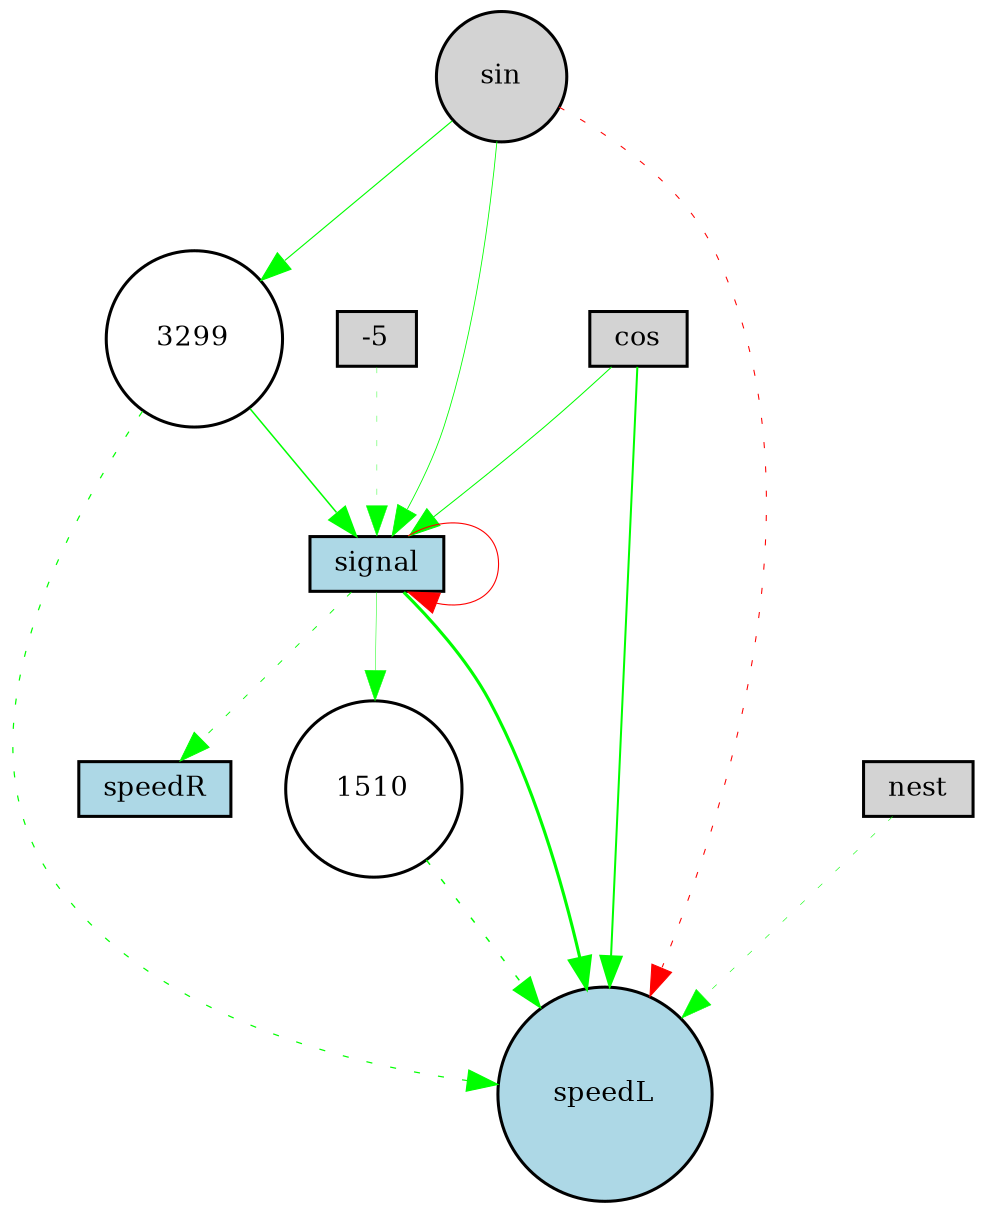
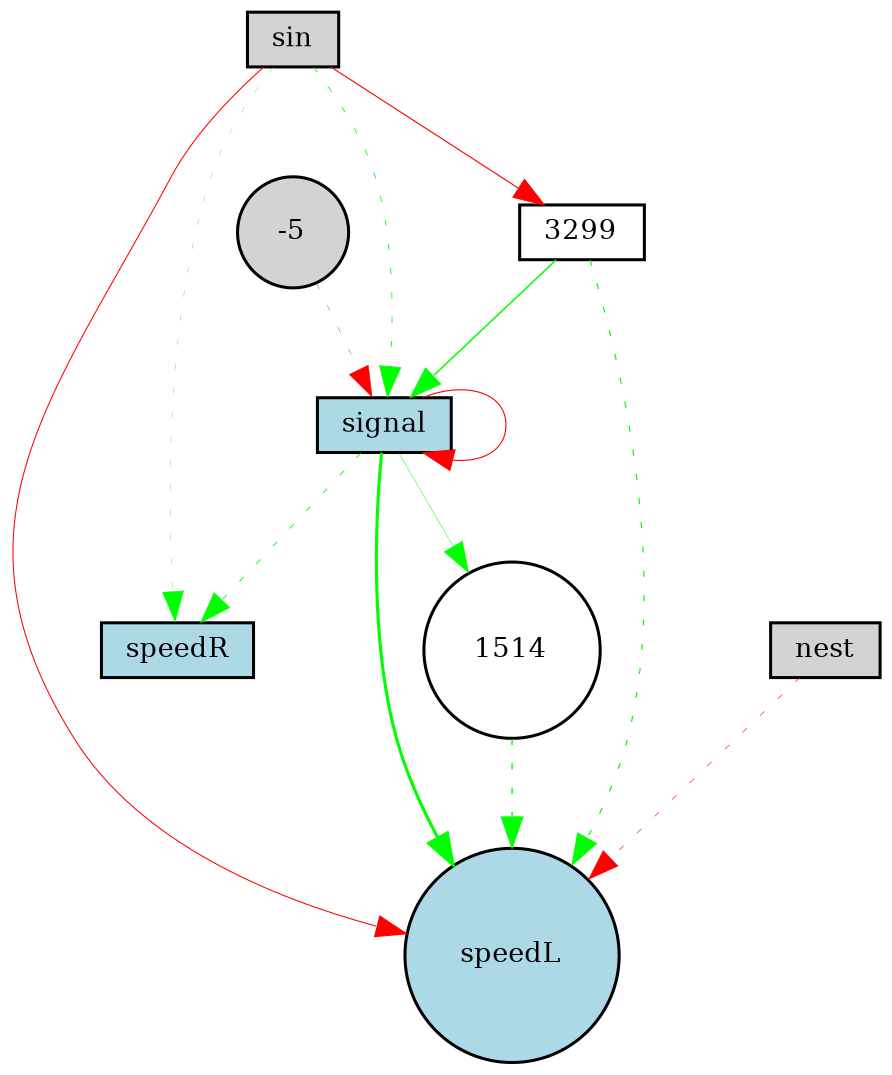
node "sin": shape circle -> box
edge "sin" -> "3299": color green -> red
edge "sin" -> "speedR": added
edge "sin" -> "signal": style solid -> dotted
node "3299": shape circle -> box
node "-5": shape box -> circle
node "cos": removed
edge "-5" -> "signal": color green -> red
edge "sin" -> "speedL": style dotted -> solid
node "1510": label "1510" -> "1514"
edge "nest" -> "speedL": color green -> red
